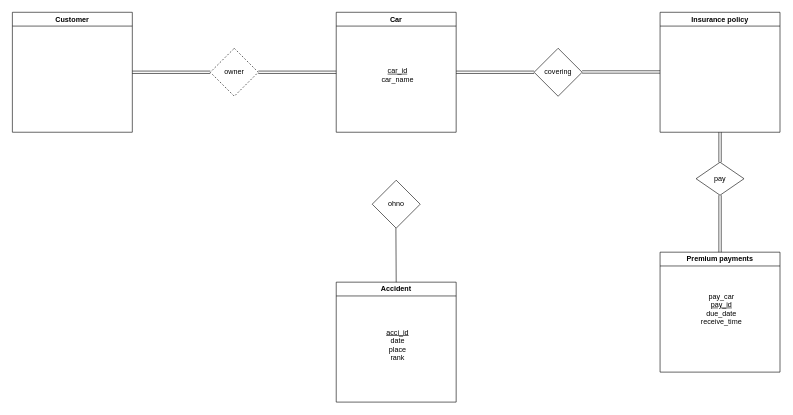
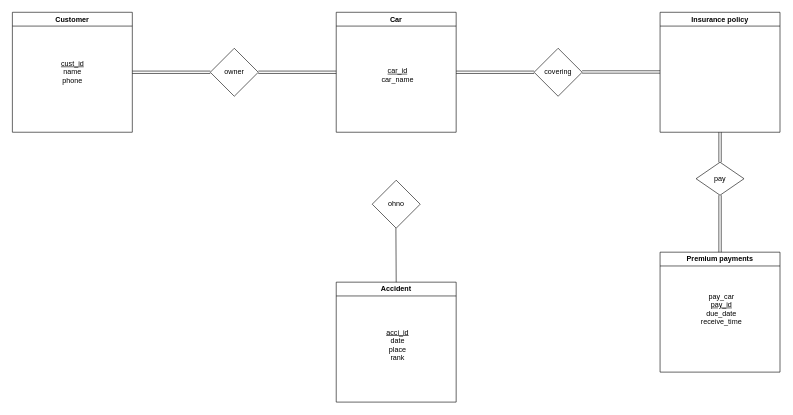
node "cust_id name phone": added
node "owner": style dashed -> solid
